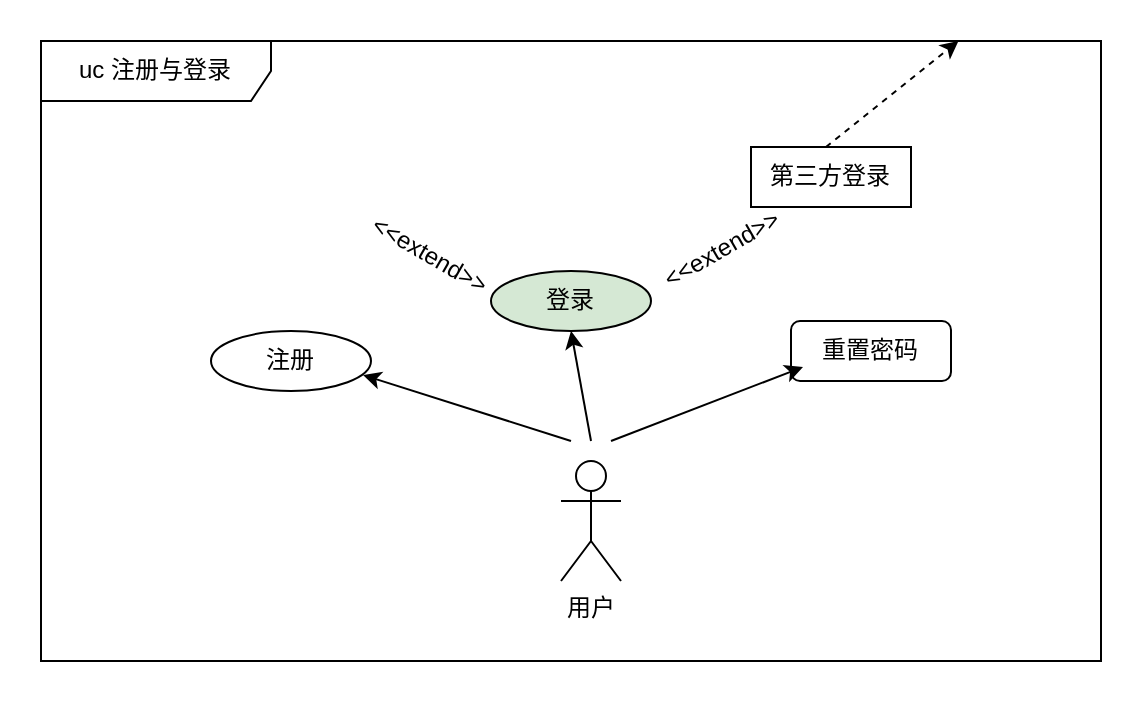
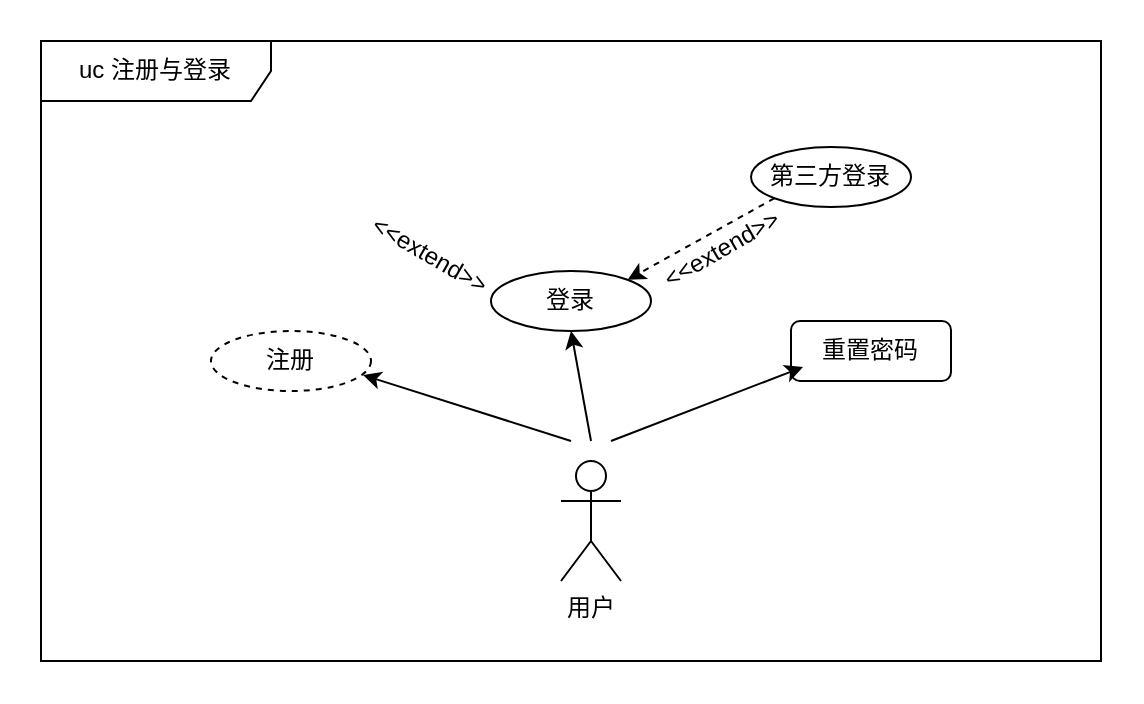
edge "第三方登录" -> "uc 注册与登录": now "第三方登录" -> "登录"
node "第三方登录": shape rectangle -> ellipse
node "登录": fillcolor #d5e8d4 -> #ffffff
node "注册": style solid -> dashed
